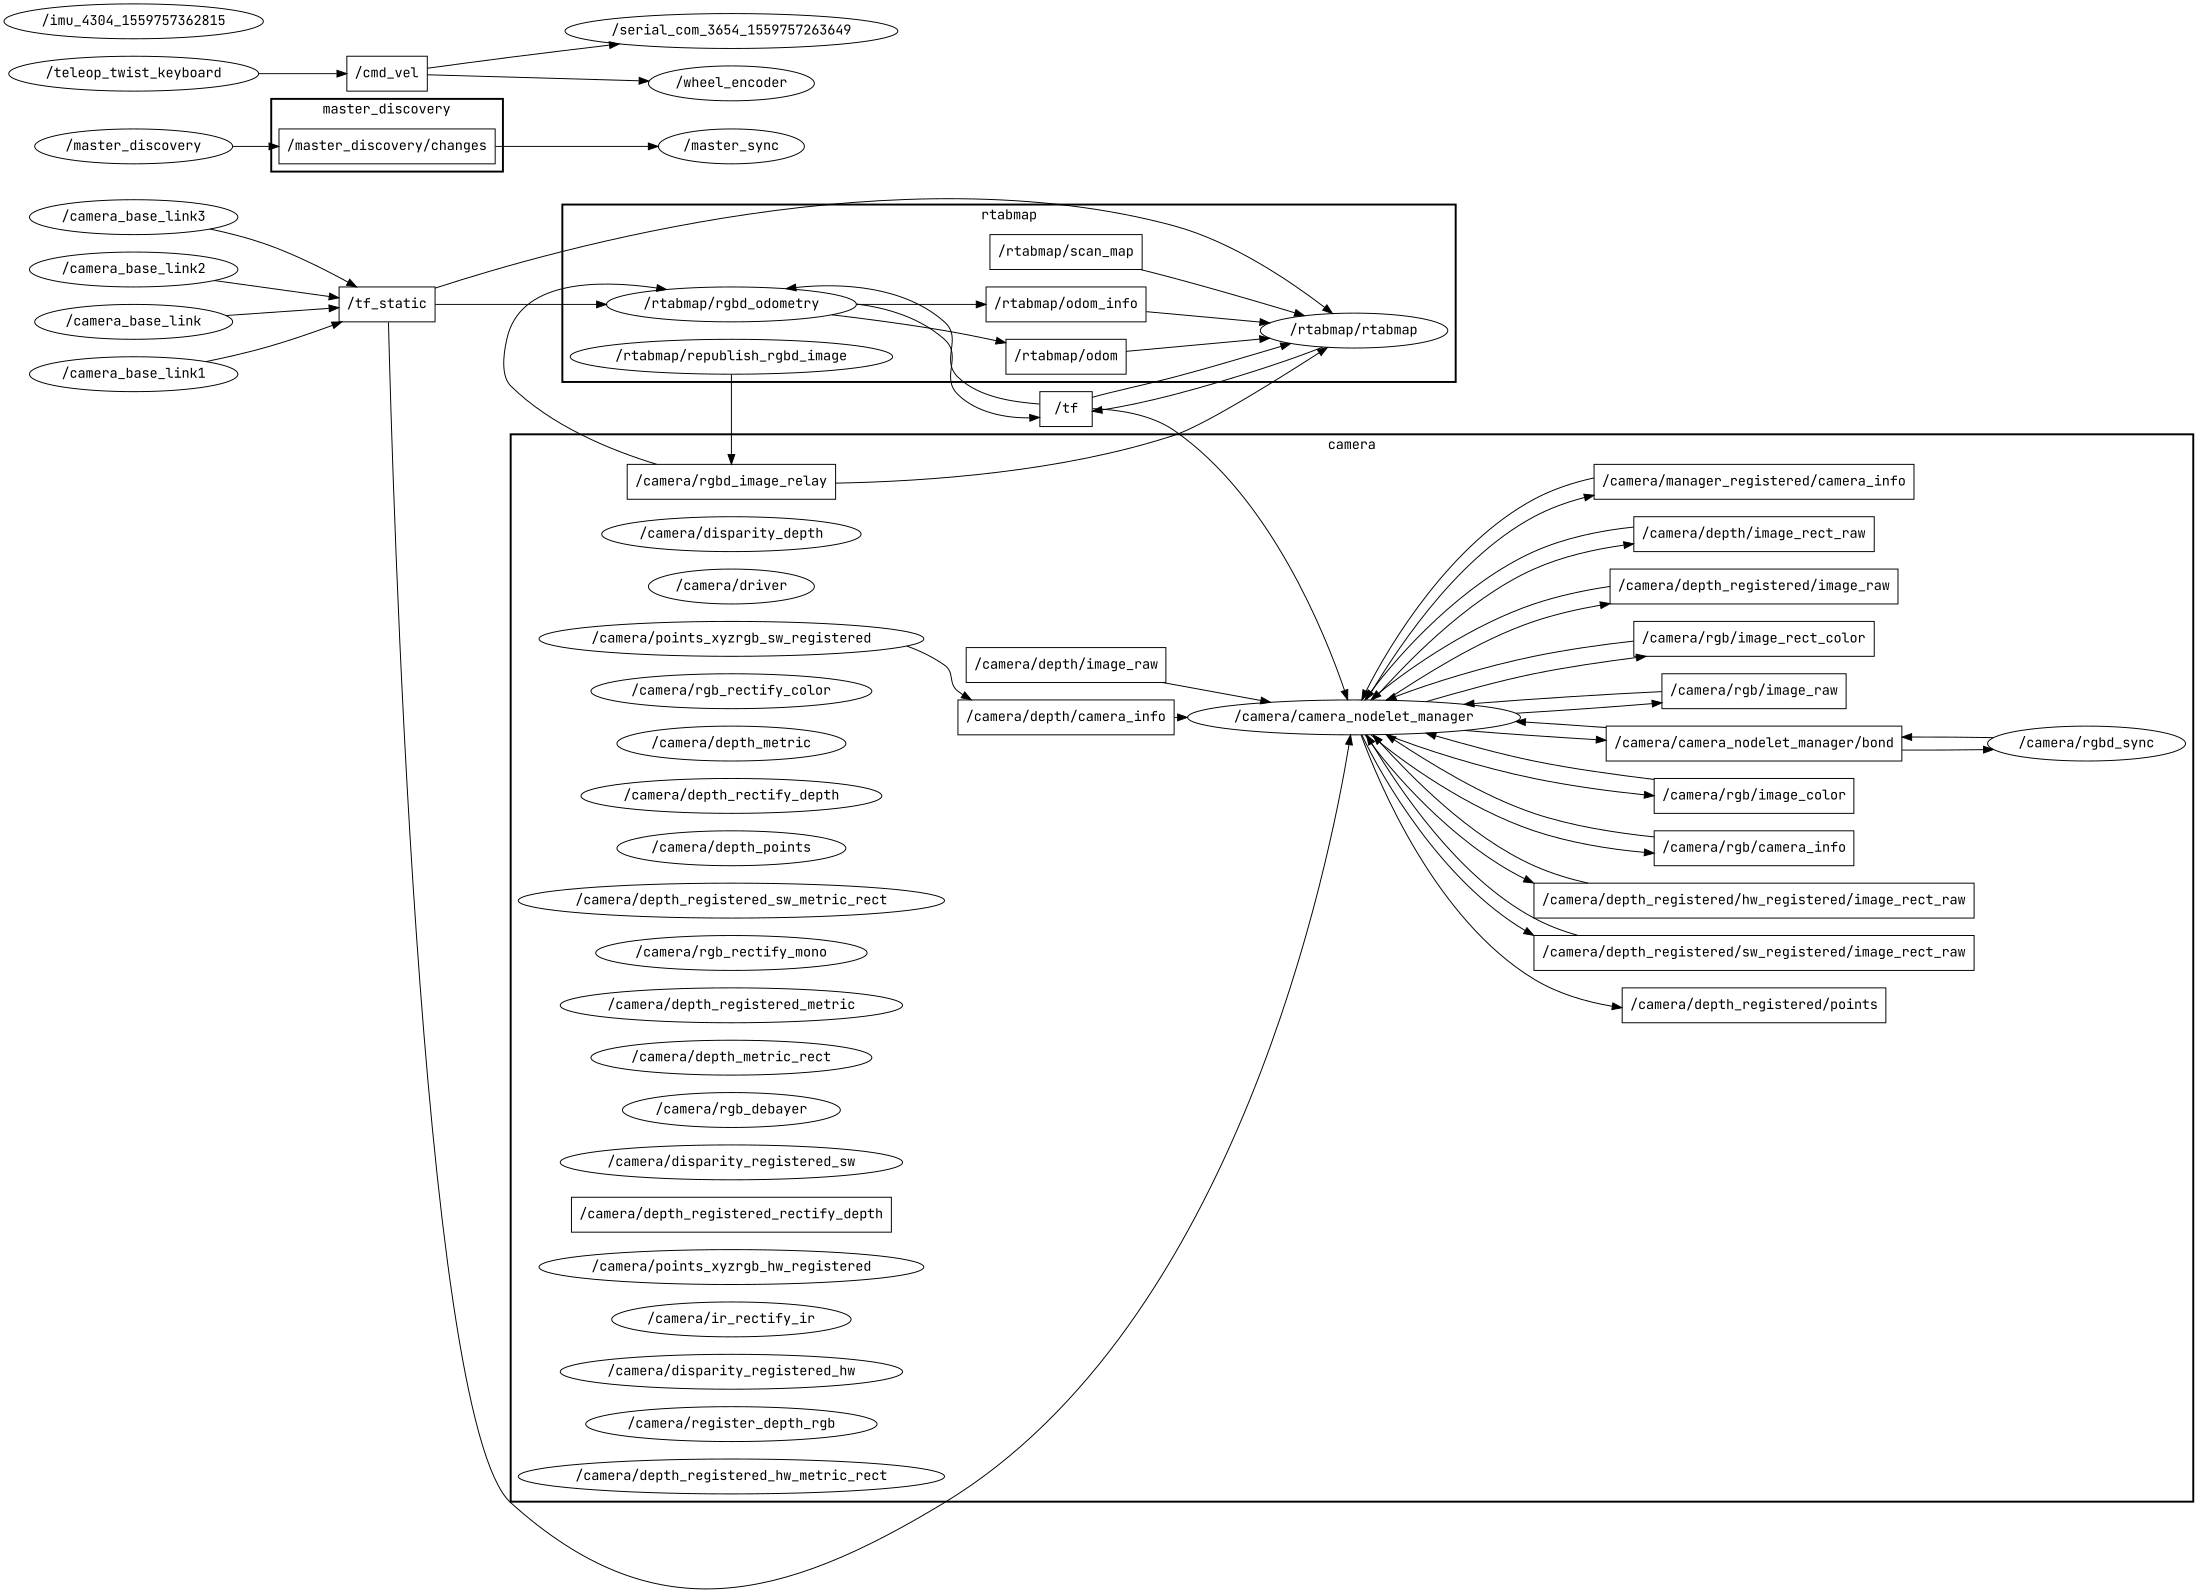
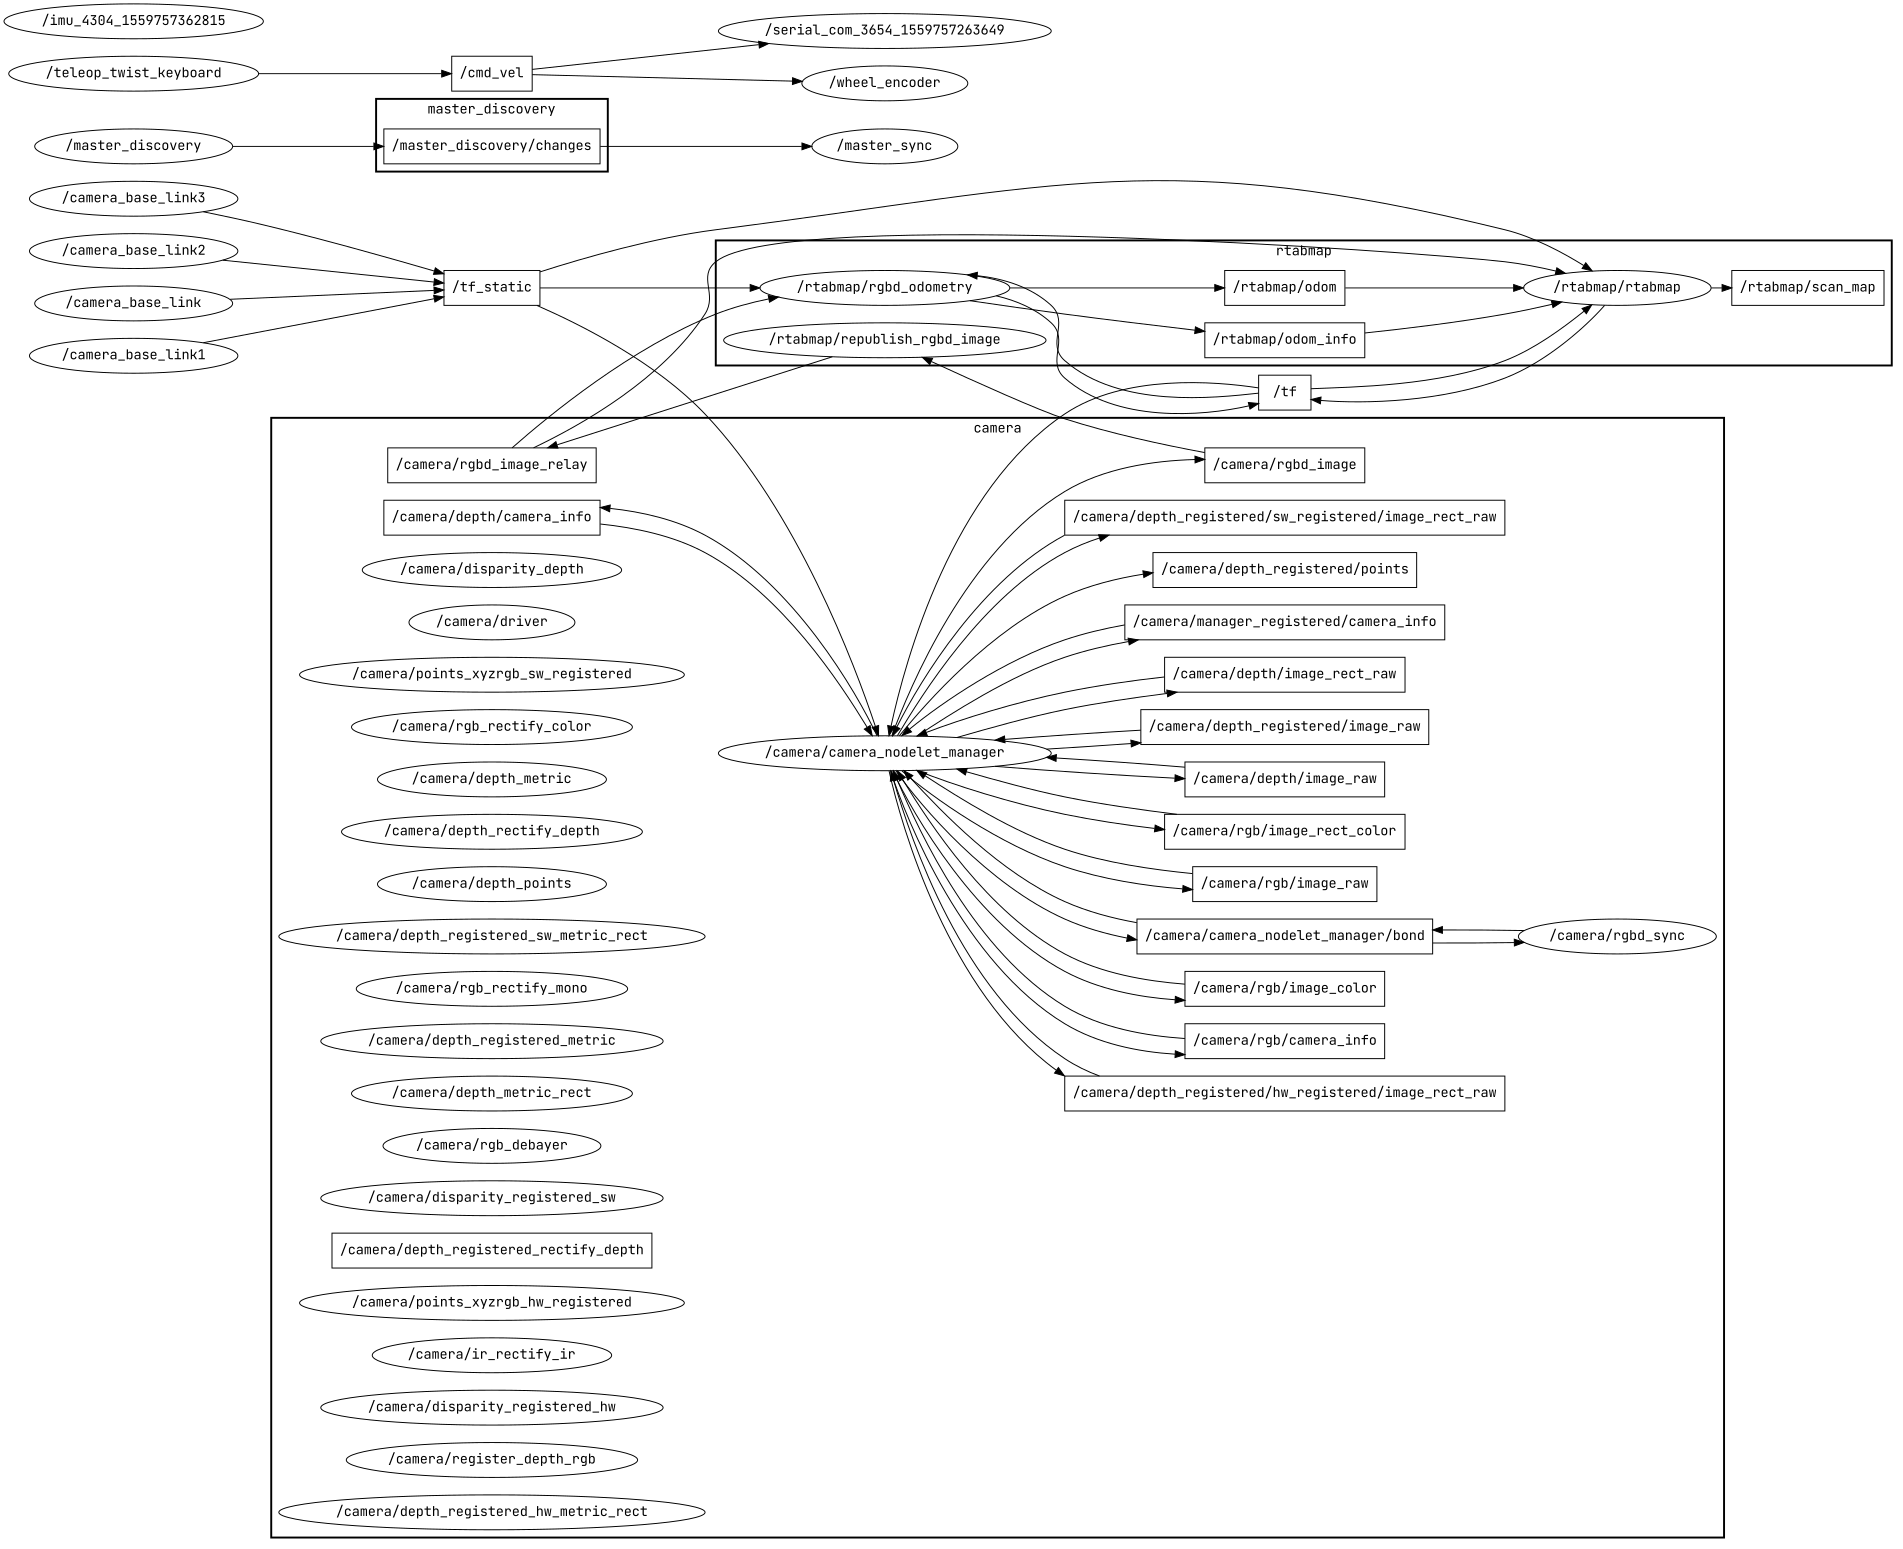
edge "/rtabmap/scan_map" -> "/rtabmap/rtabmap": reversed
node "/camera/rgbd_image": added
edge "/camera/points_xyzrgb_sw_registered" -> "/camera/depth/camera_info": now "/camera/camera_nodelet_manager" -> "/camera/depth/camera_info"
edge "/camera/camera_nodelet_manager" -> "/camera/depth/image_raw": added
